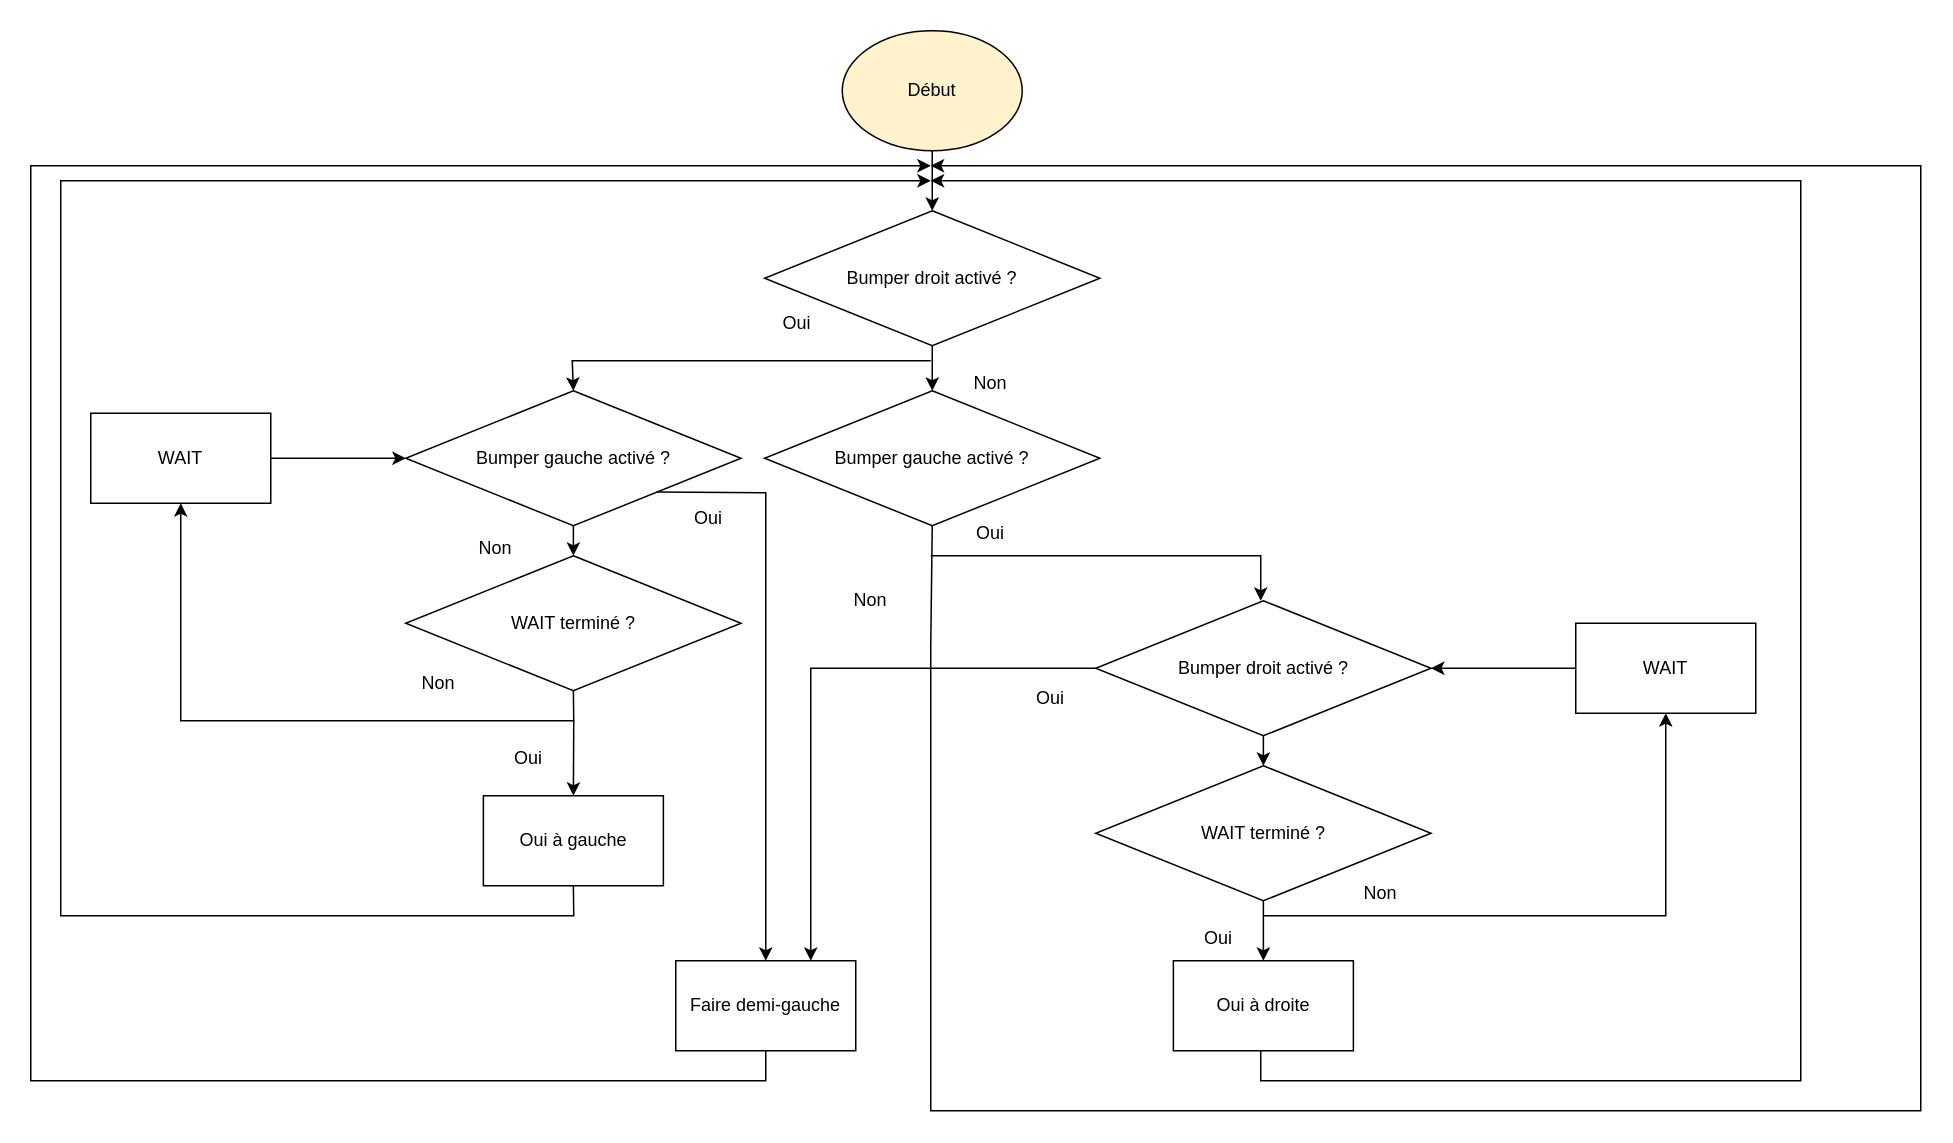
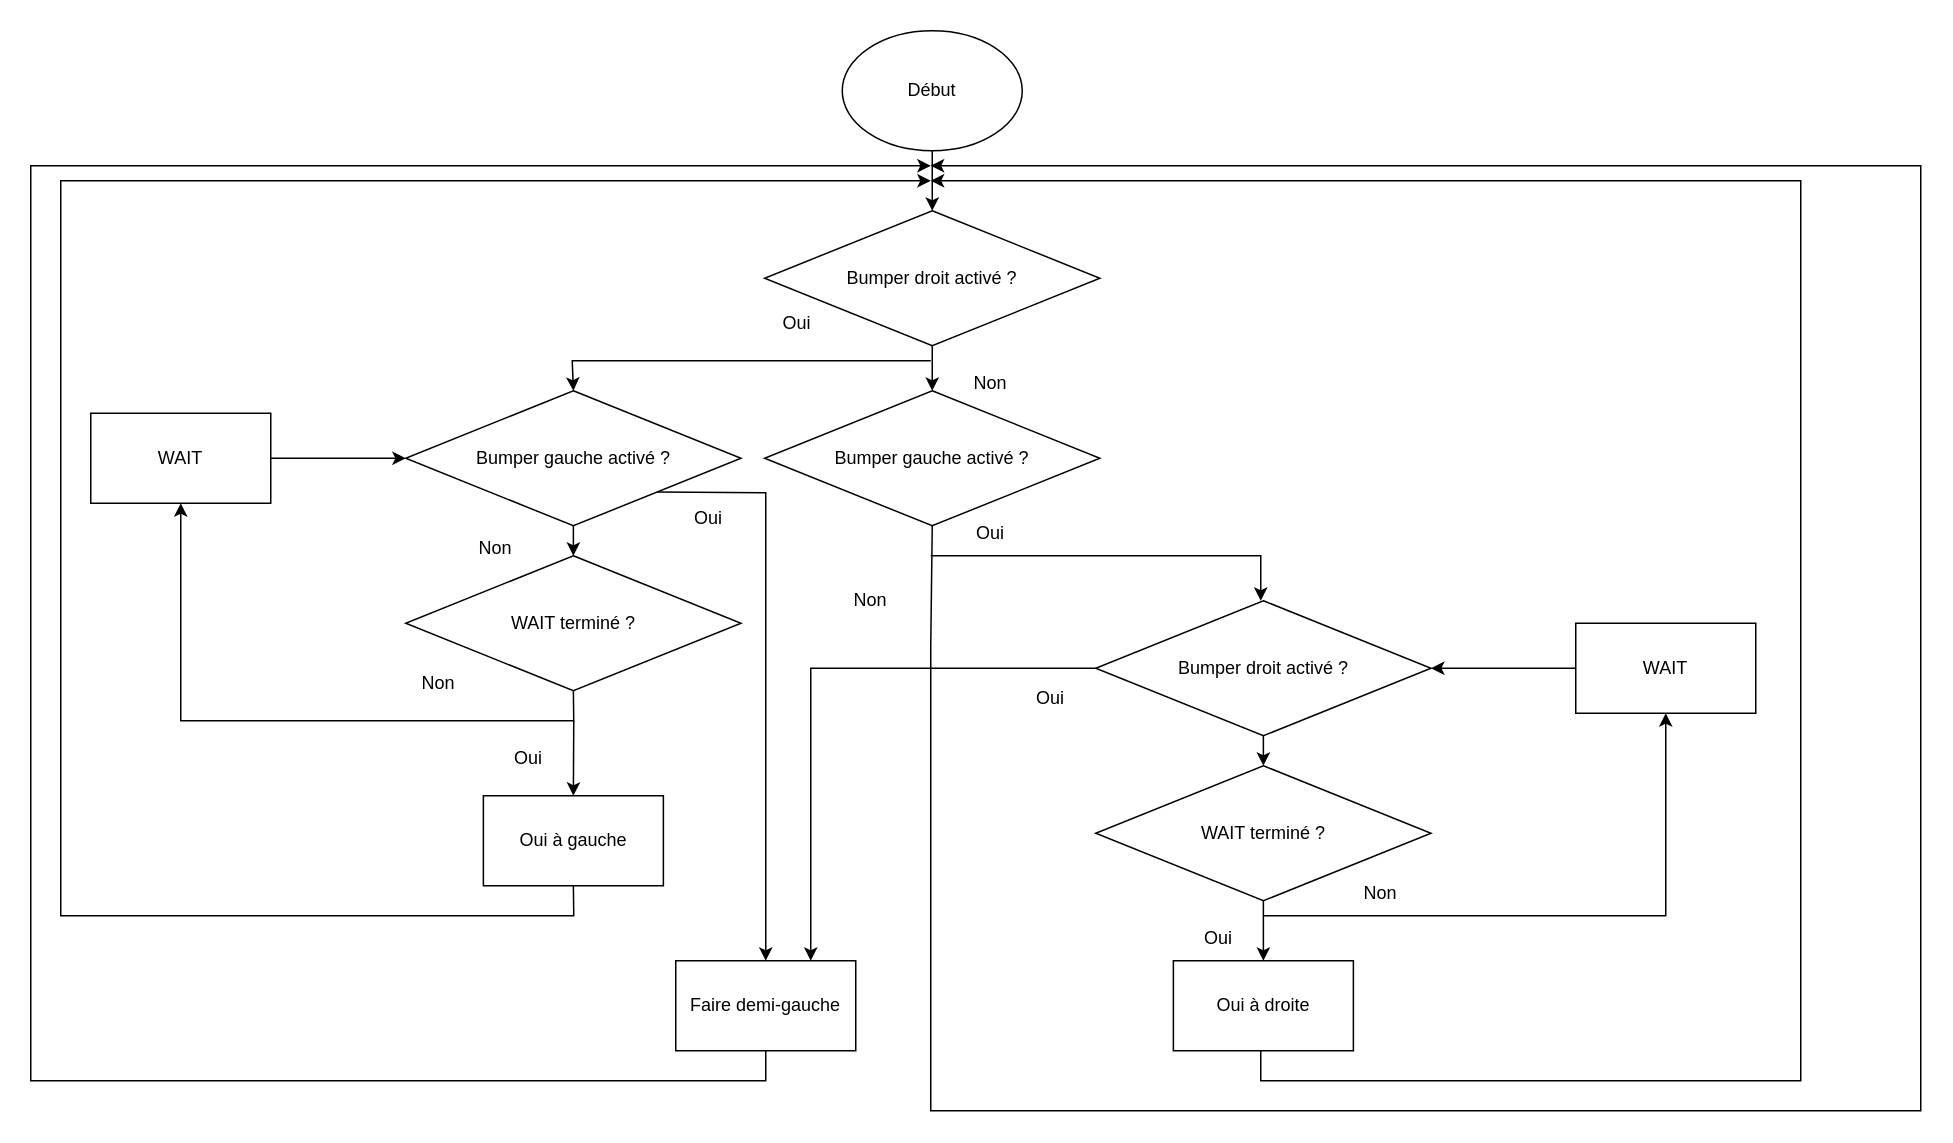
node "Début": fillcolor #fff2cc -> #ffffff
